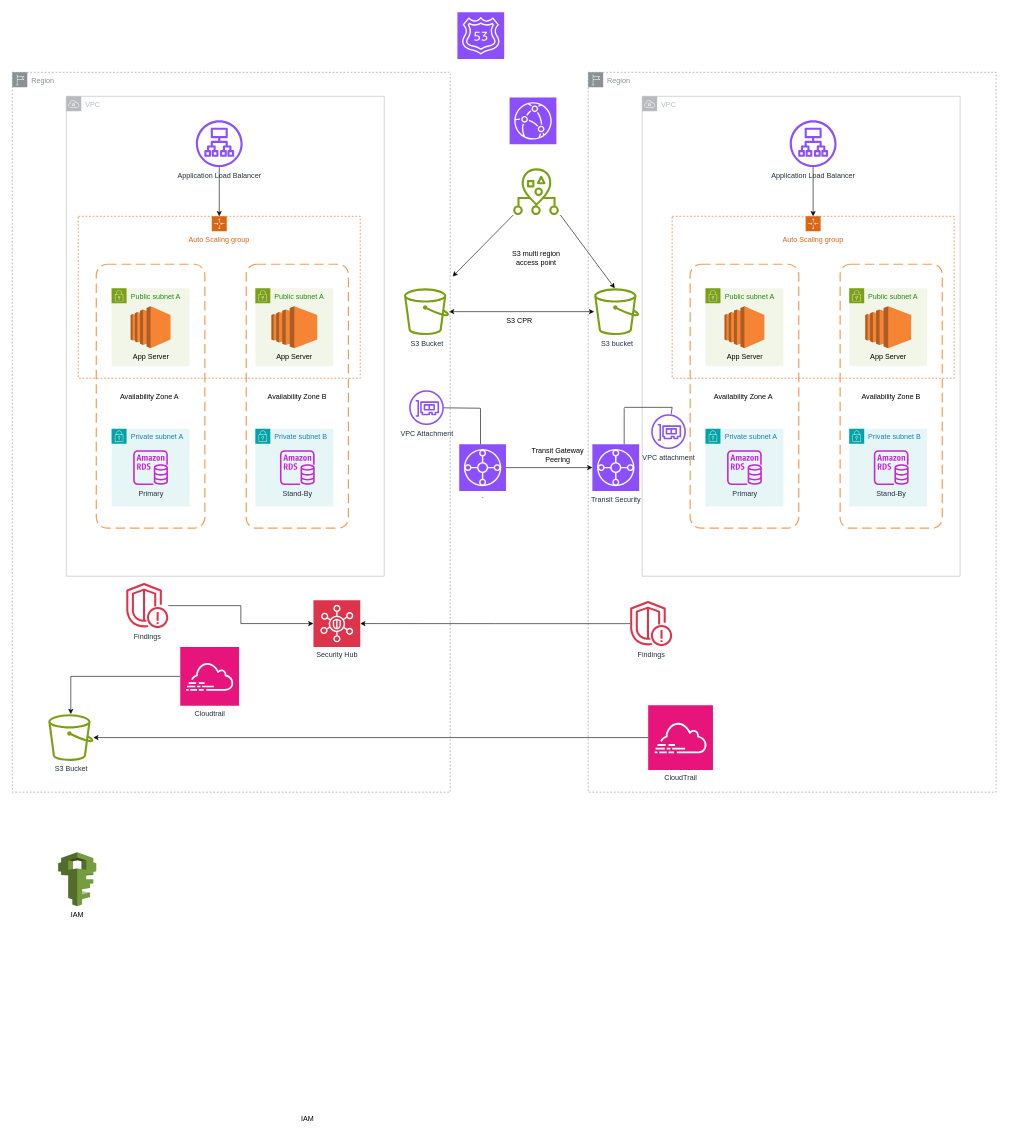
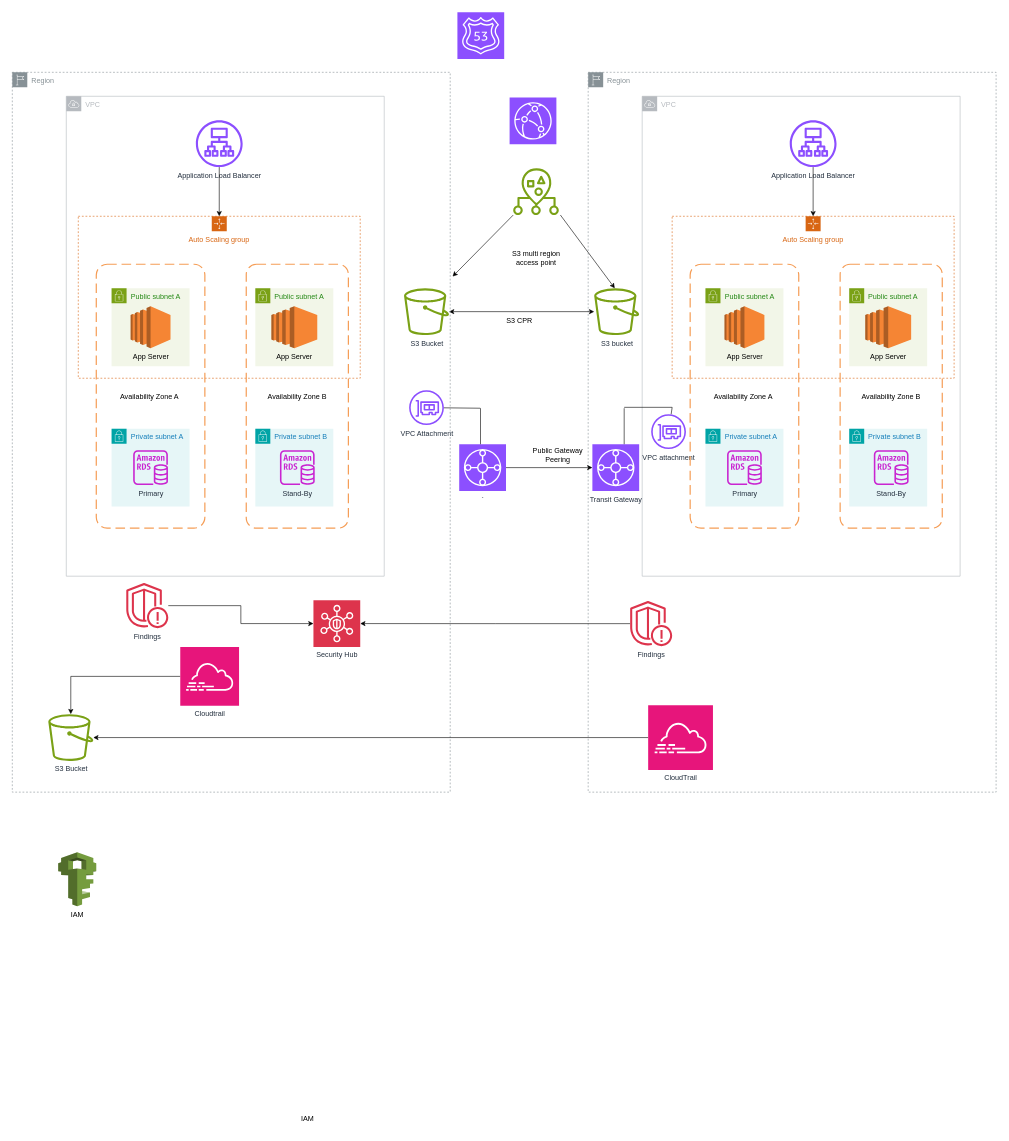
node "Transit Gateway Peering": label "Transit Gateway Peering" -> "Public Gateway Peering"
node "Transit Security": label "Transit Security" -> "Transit Gateway"
